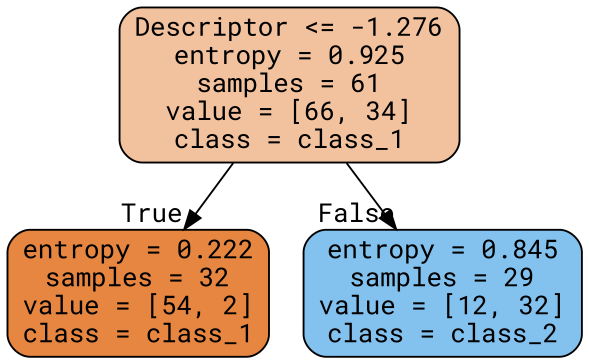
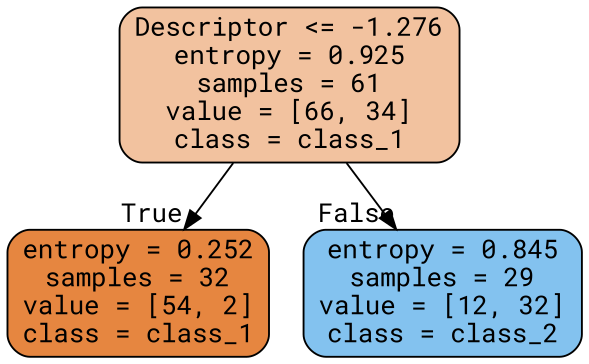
node "entropy = 0.222 samples = 32 value = [54, 2] class = class_1": label "entropy = 0.222 samples = 32 value = [54, 2] class = class_1" -> "entropy = 0.252 samples = 32 value = [54, 2] class = class_1"
